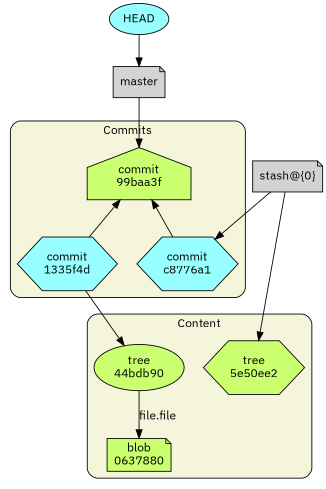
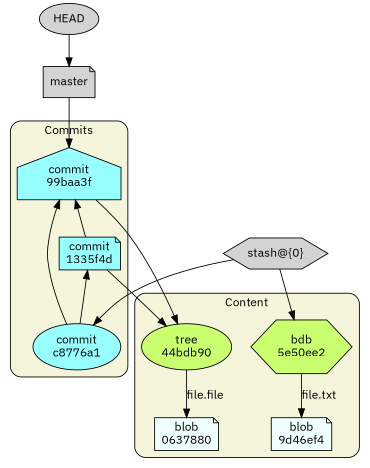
node "HEAD": fillcolor darkslategray1 -> lightgrey
node "commit 99baa3f": fillcolor darkolivegreen1 -> darkslategray1
node "stash@{0}": shape note -> hexagon
edge "commit 99baa3f" -> "tree 44bdb90": added
node "commit 1335f4d": shape hexagon -> note
node "commit c8776a1": shape hexagon -> ellipse
edge "commit c8776a1" -> "commit 1335f4d": added
node "tree 5e50ee2": label "tree 5e50ee2" -> "bdb 5e50ee2"
node "blob 9d46ef4": added
node "blob 0637880": fillcolor darkolivegreen1 -> azure
